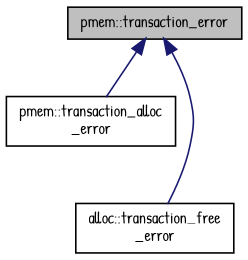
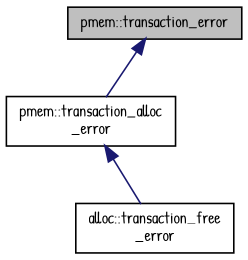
edge "alloc::transaction_free _error" -> "pmem::transaction_error": now "alloc::transaction_free _error" -> "pmem::transaction_alloc _error"
